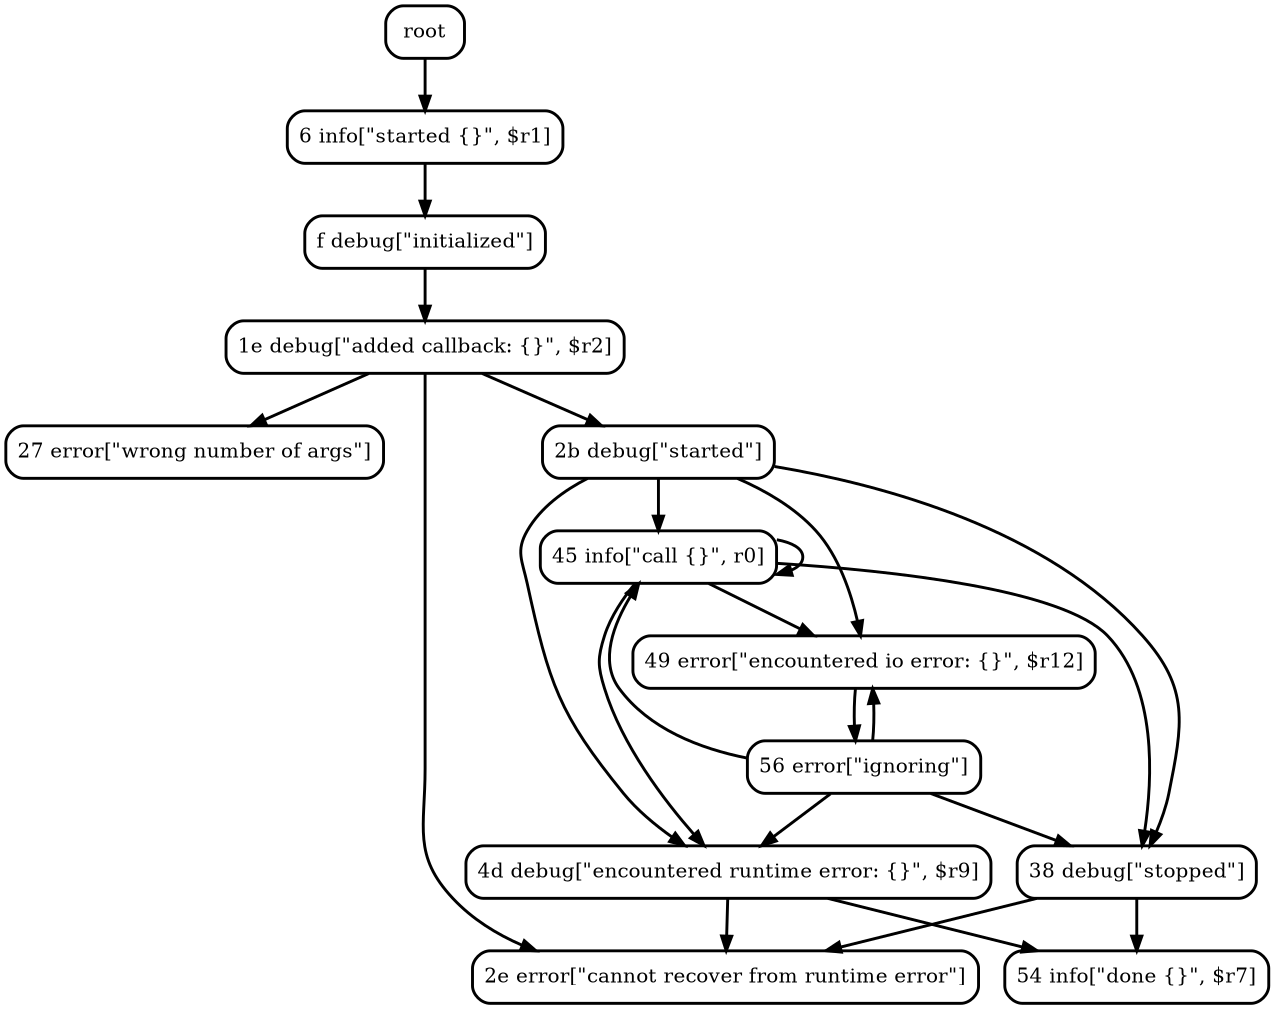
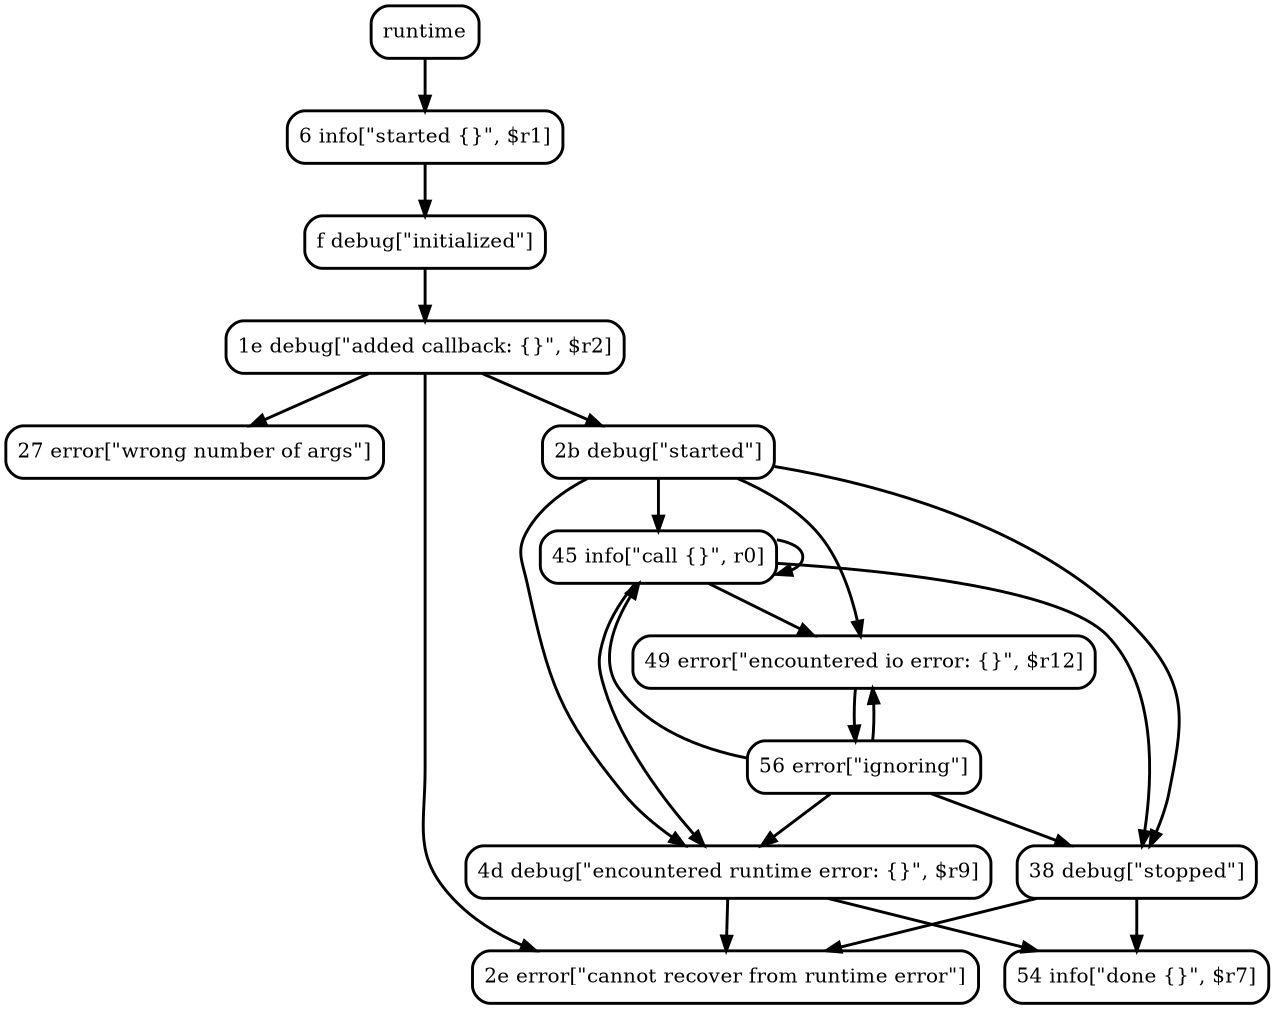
node "root": label "root" -> "runtime"
